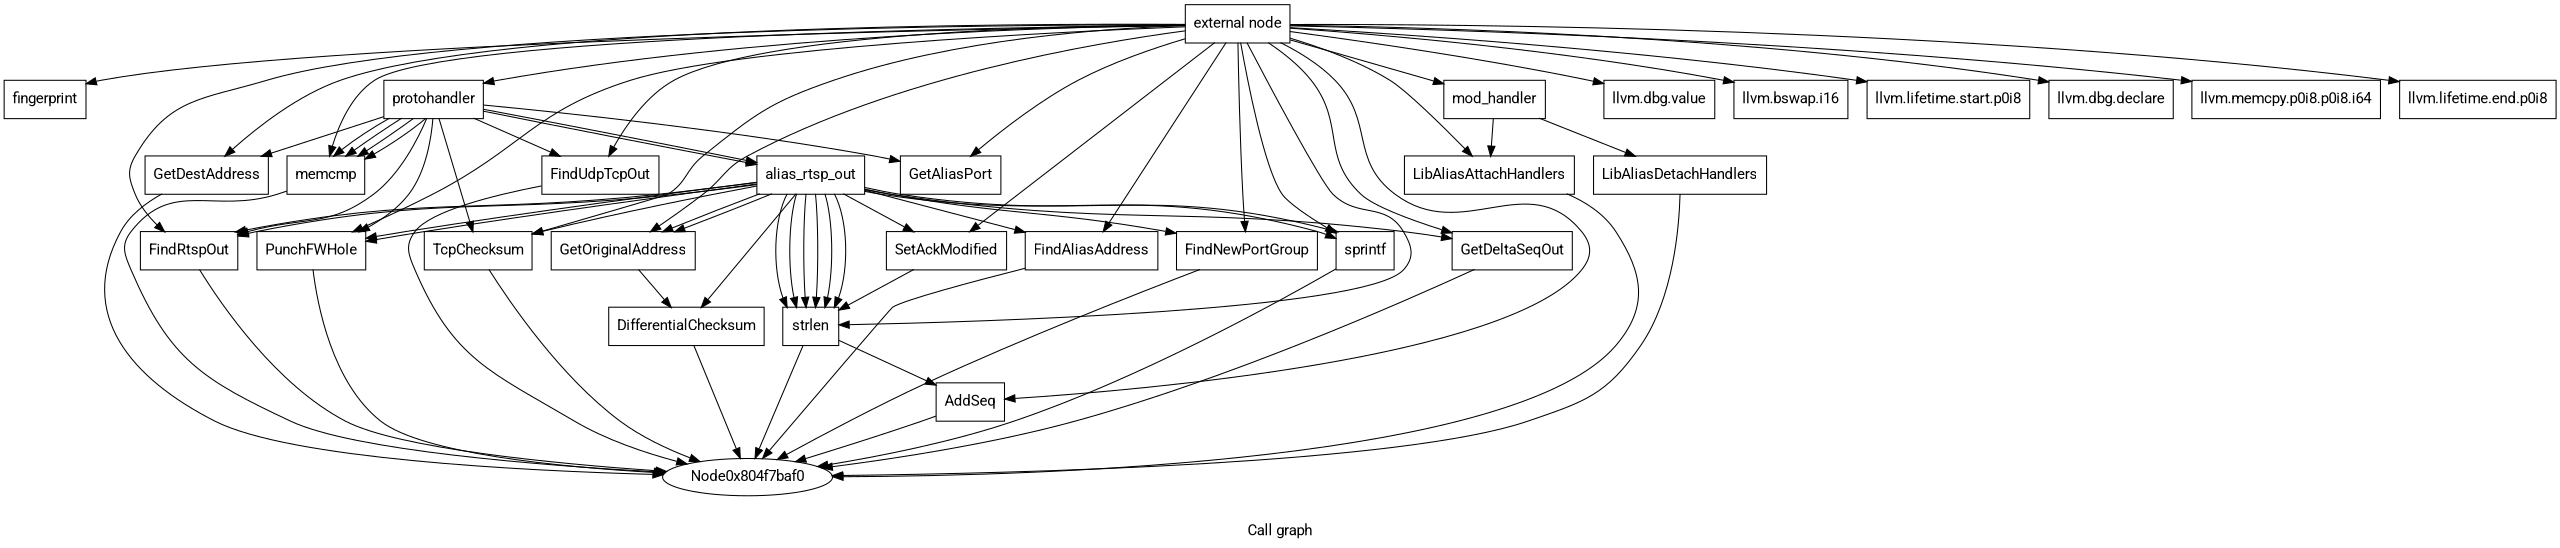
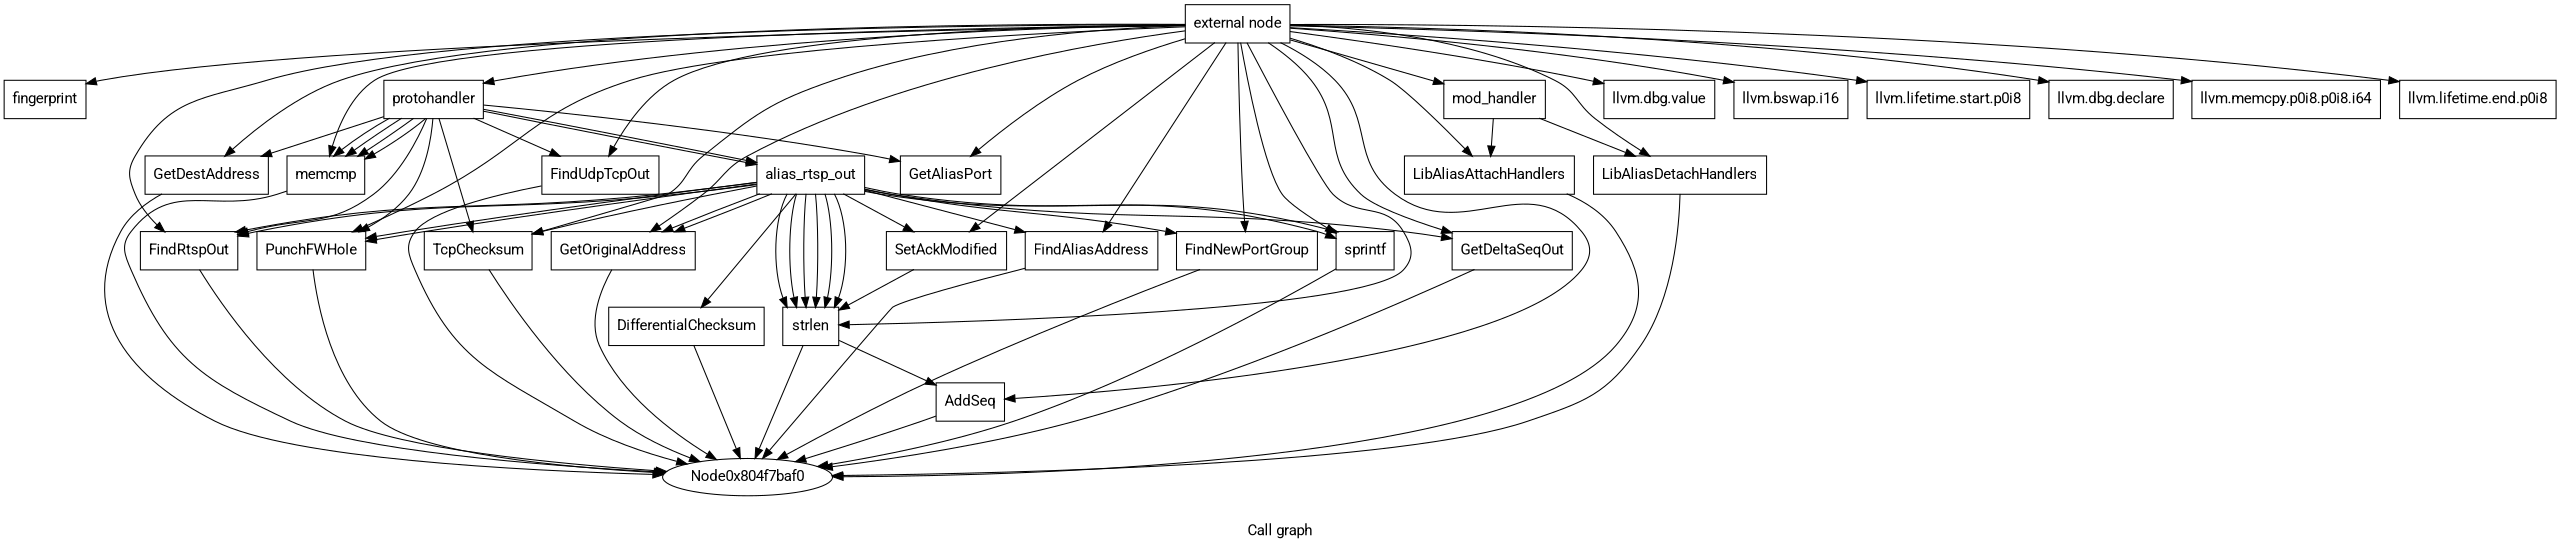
edge "external node" -> "LibAliasDetachHandlers": added
edge "GetOriginalAddress" -> "DifferentialChecksum": now "GetOriginalAddress" -> "Node0x804f7baf0"
